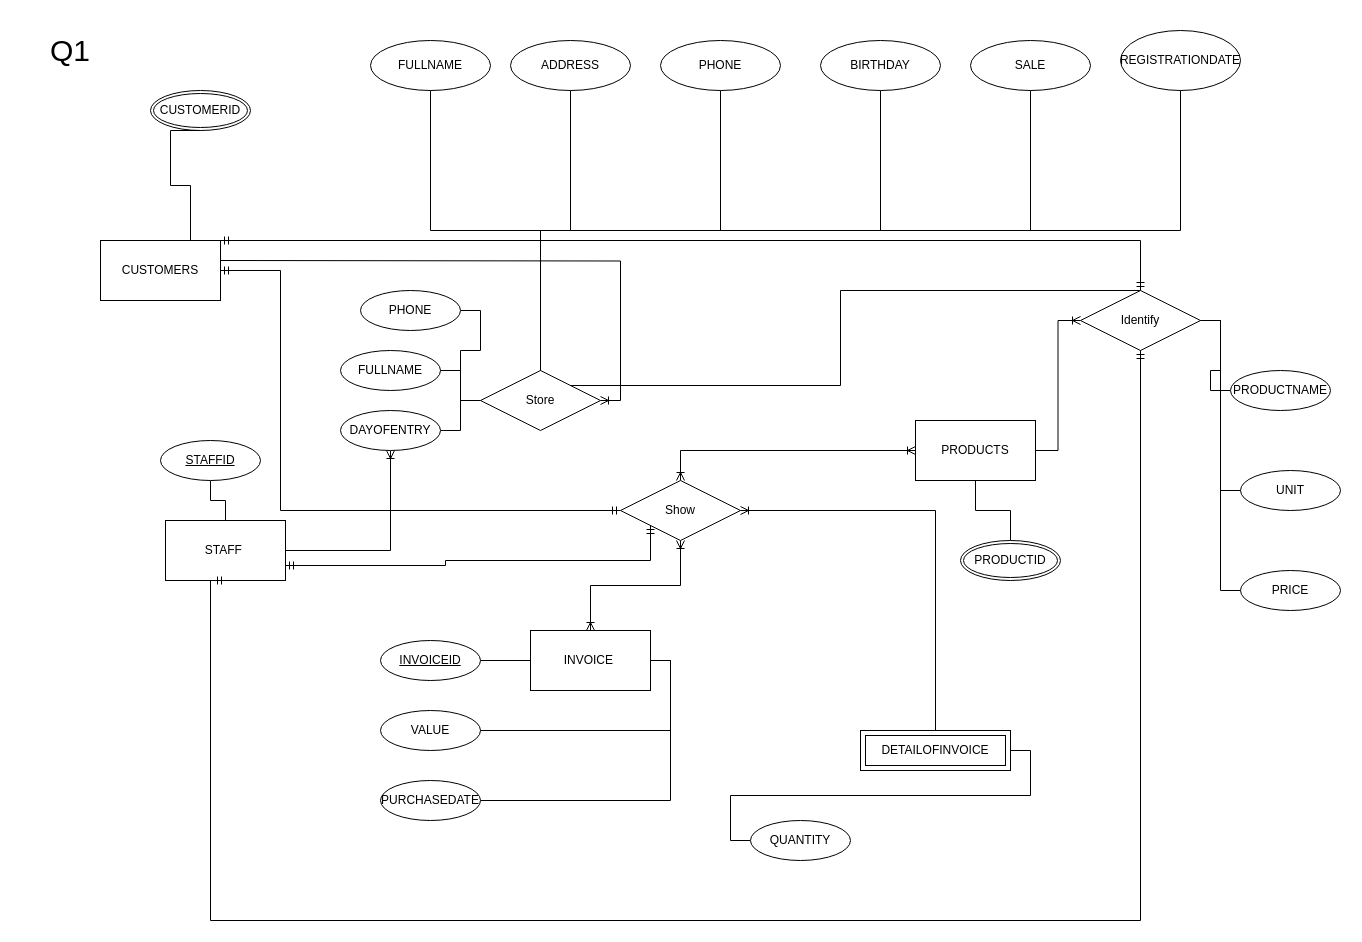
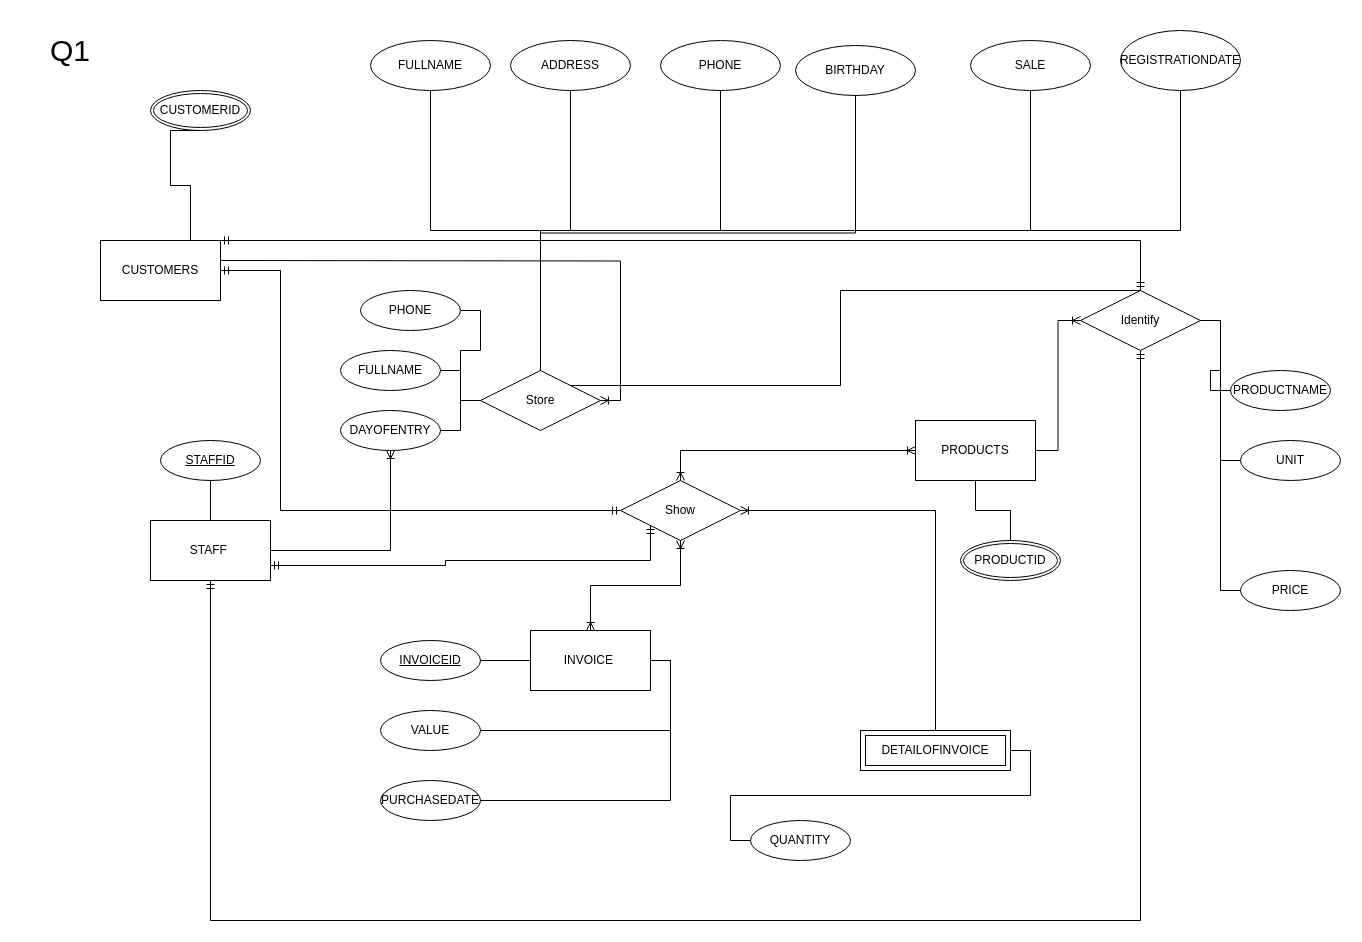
node "BIRTHDAY": moved (881, 66) -> (856, 71)
node "UNIT": moved (1291, 491) -> (1291, 461)
node "STAFF": moved (226, 551) -> (211, 551)
